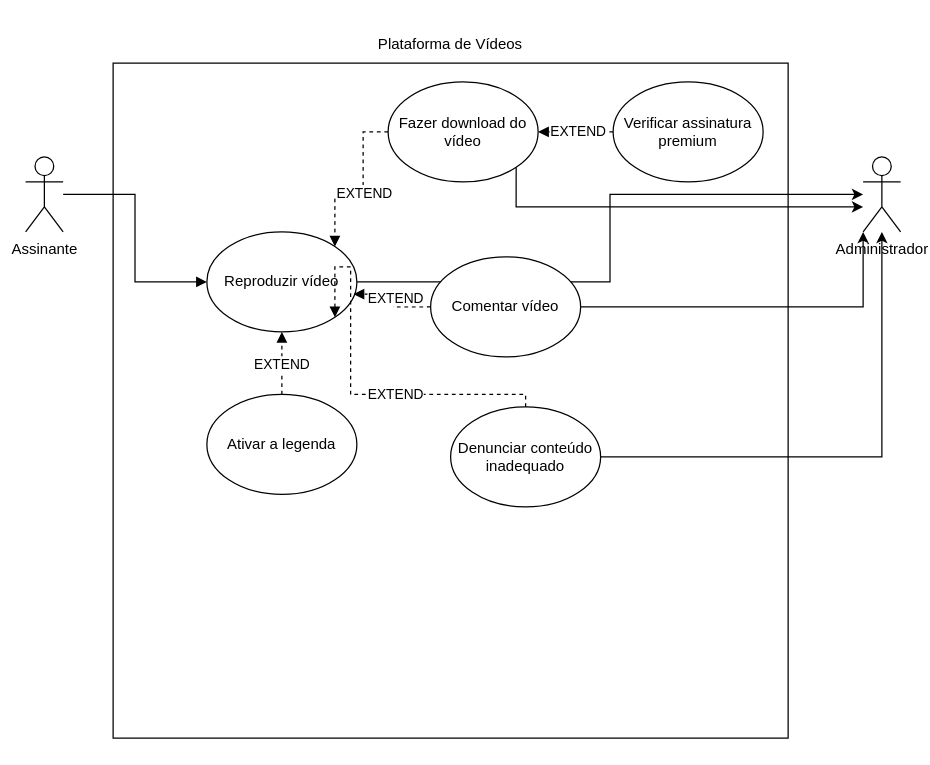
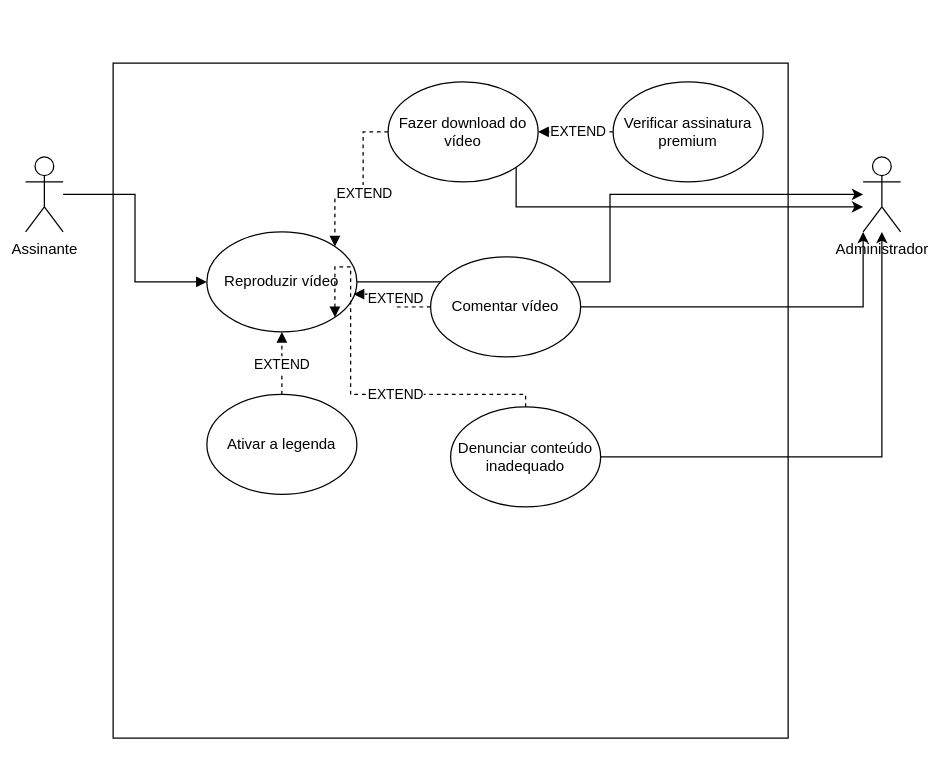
node "Plataforma de Vídeos": removed
